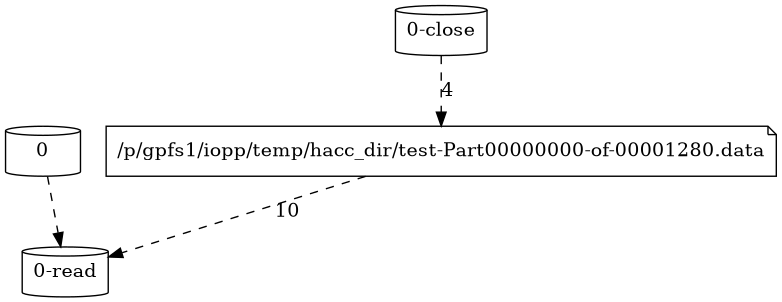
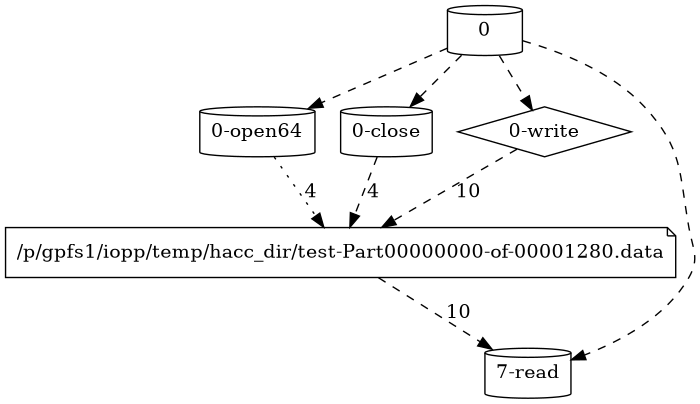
edge "0" -> "0-close": added
node "0-open64": added
node "0-write": added
node "0-read": label "0-read" -> "7-read"
